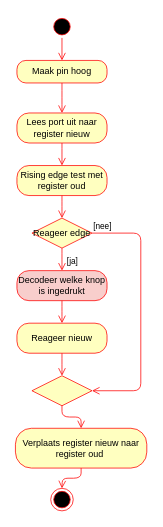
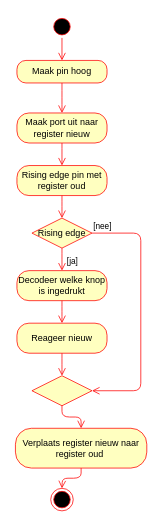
node "Lees port uit naar register nieuw": label "Lees port uit naar register nieuw" -> "Maak port uit naar register nieuw"
node "Rising edge test met register oud": label "Rising edge test met register oud" -> "Rising edge pin met register oud"
node "Reageer edge": label "Reageer edge" -> "Rising edge"
node "Decodeer welke knop is ingedrukt": fillcolor #f8cecc -> #ffffc0
